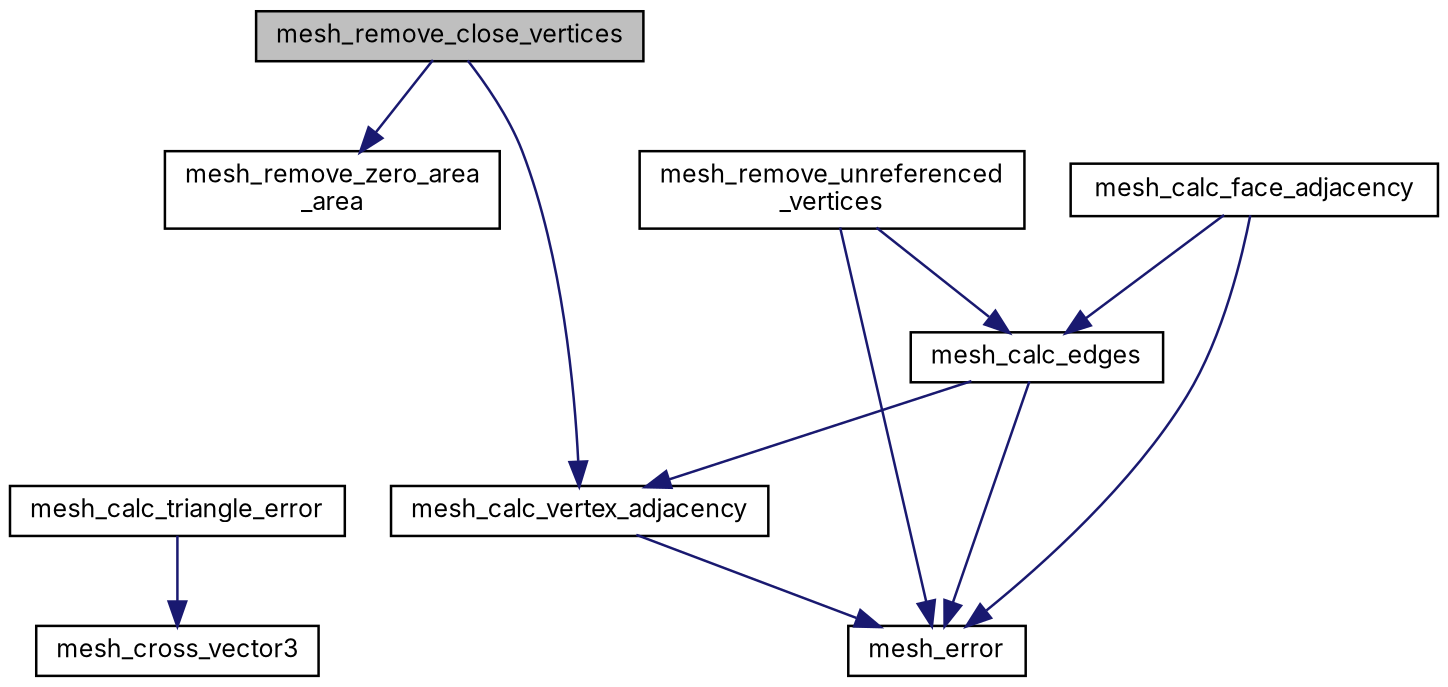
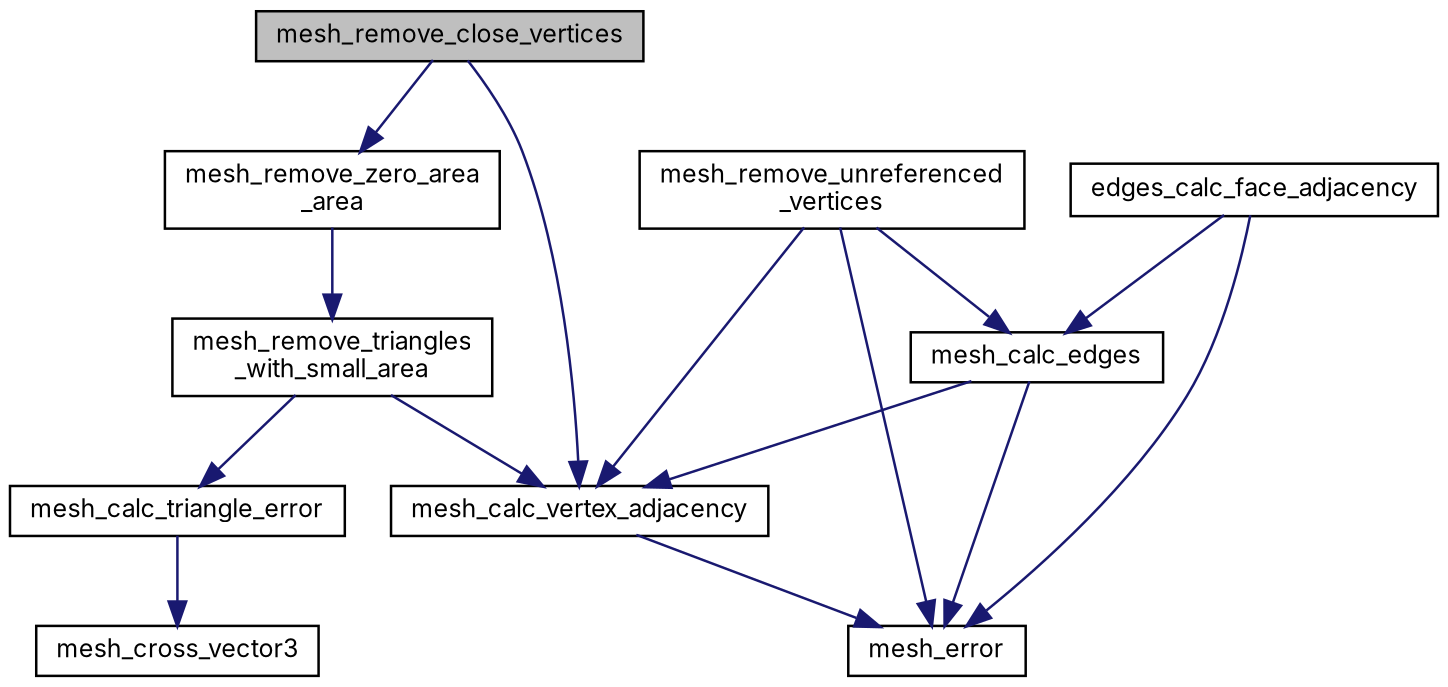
node "mesh_calc_face_adjacency": label "mesh_calc_face_adjacency" -> "edges_calc_face_adjacency"
edge "mesh_remove_unreferenced _vertices" -> "mesh_calc_vertex_adjacency": added
node "mesh_remove_triangles _with_small_area": added
